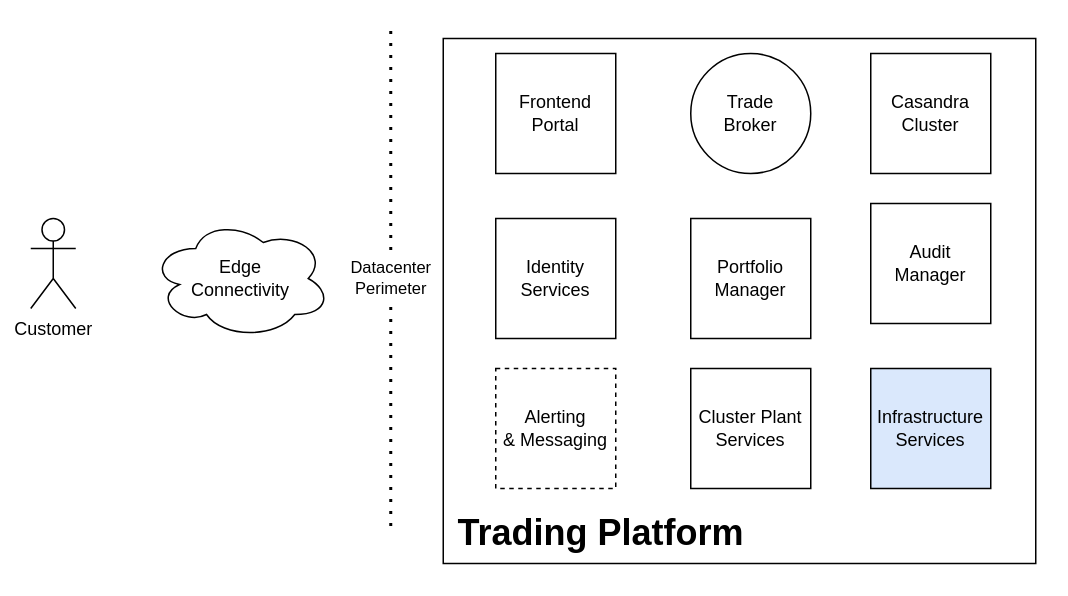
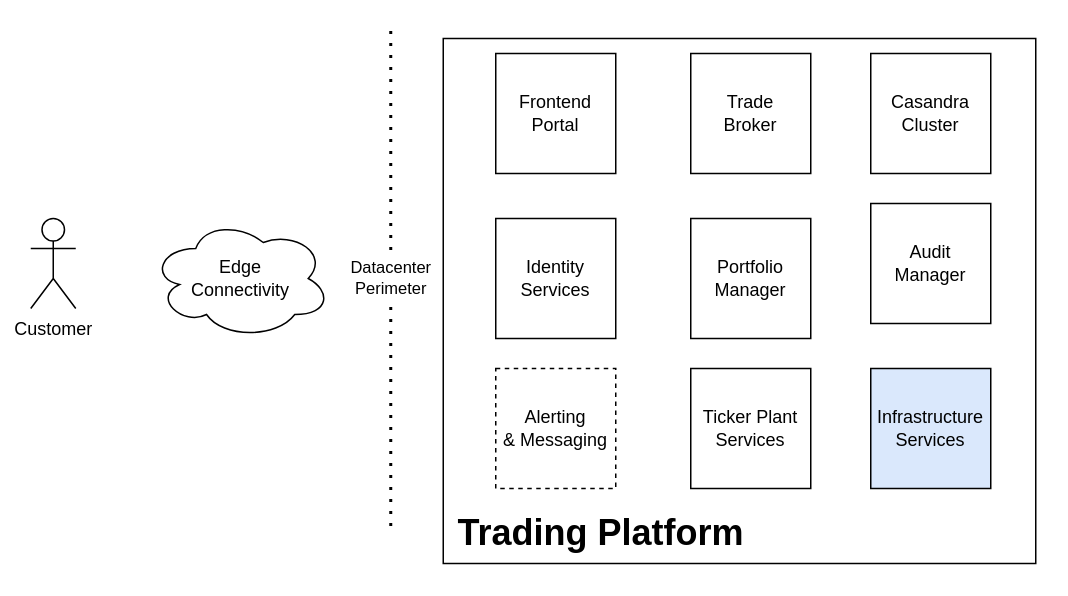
node "Trade Broker": shape ellipse -> rectangle
node "Cluster Plant Services": label "Cluster Plant Services" -> "Ticker Plant Services"
